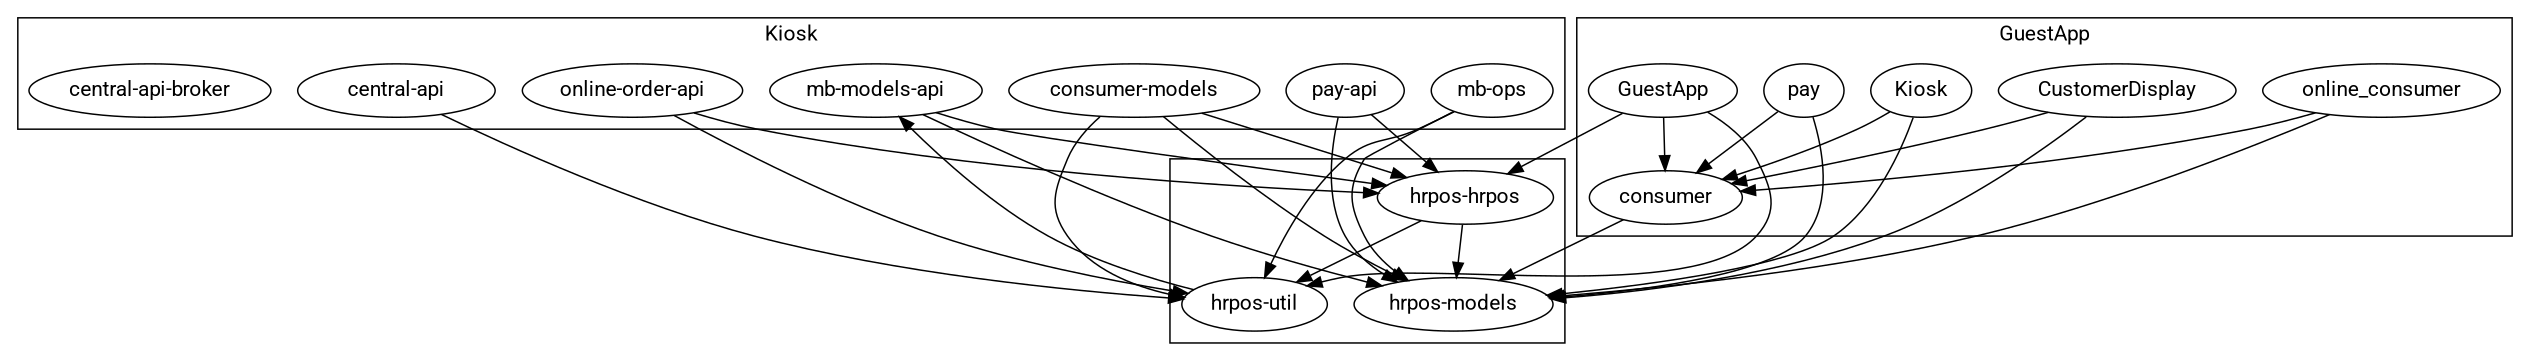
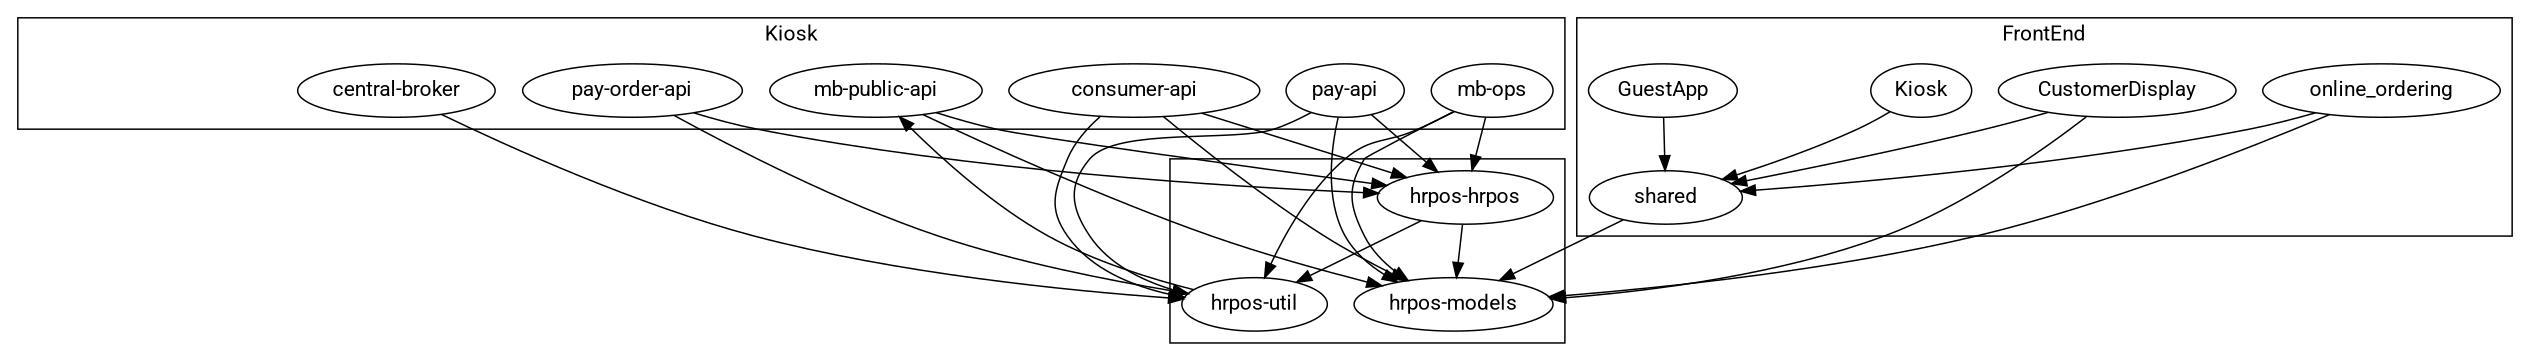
cluster "GuestApp": label "GuestApp" -> "FrontEnd"
node "central-api-broker": removed
node "central-api": label "central-api" -> "central-broker"
node "online-order-api": label "online-order-api" -> "pay-order-api"
node "mb-models-api": label "mb-models-api" -> "mb-public-api"
node "consumer-models": label "consumer-models" -> "consumer-api"
node "pay": removed
node "online_consumer": label "online_consumer" -> "online_ordering"
edge "GuestApp" -> "hrpos-hrpos": now "mb-ops" -> "hrpos-hrpos"
node "consumer": label "consumer" -> "shared"
edge "Kiosk" -> "hrpos-models": removed
edge "GuestApp" -> "hrpos-util": now "pay-api" -> "hrpos-util"
